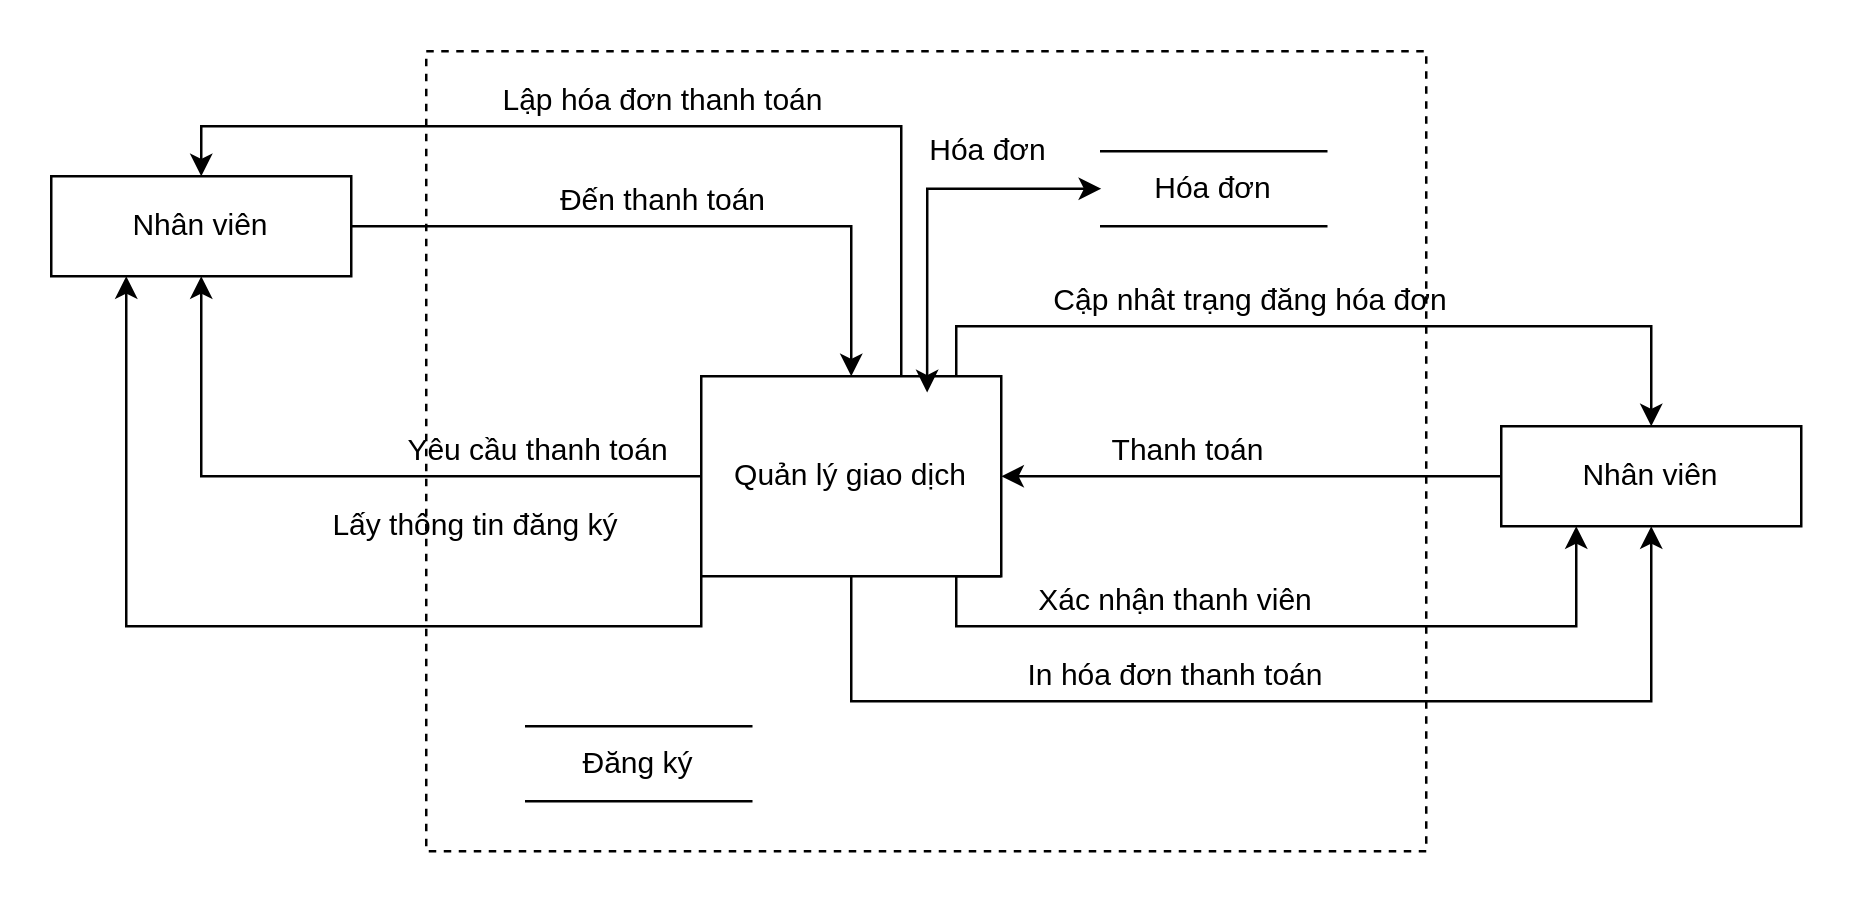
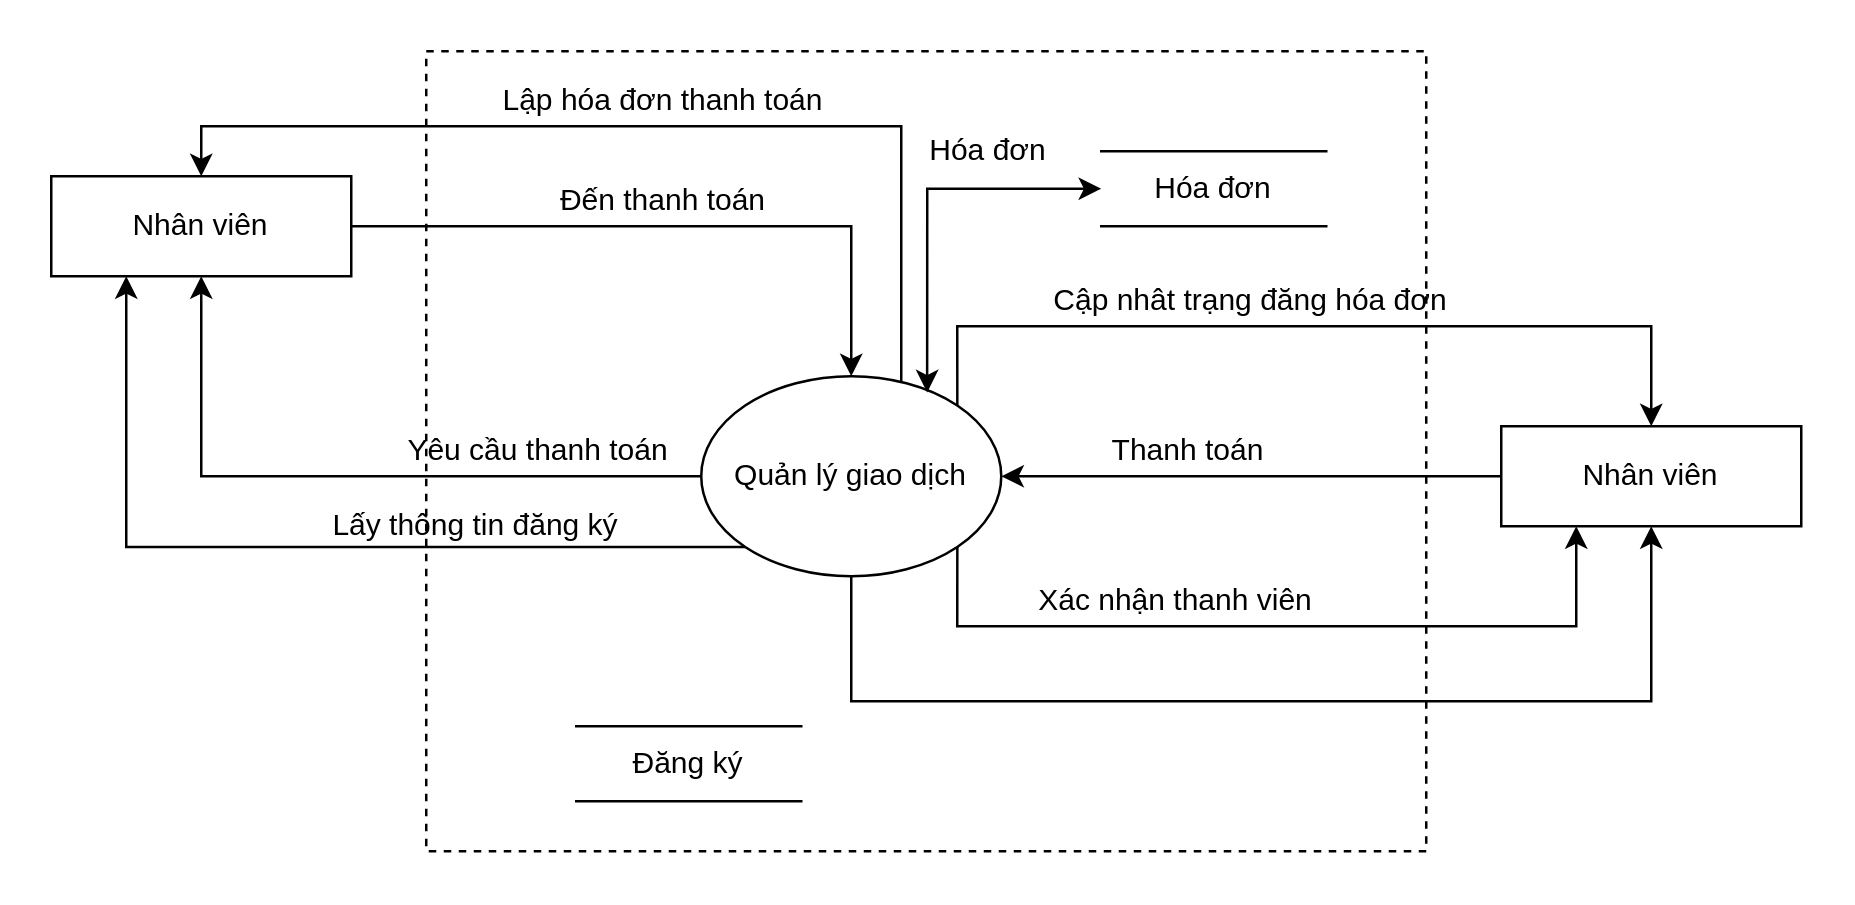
node "Quản lý giao dịch": shape rectangle -> ellipse
node "In hóa đơn thanh toán": removed
node "Đăng ký": moved (639, 764) -> (689, 764)
